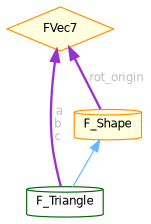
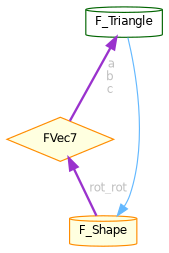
edge "F_Shape" -> "FVec7": label " rot_origin" -> " rot_rot"
edge "F_Triangle" -> "FVec7": reversed
